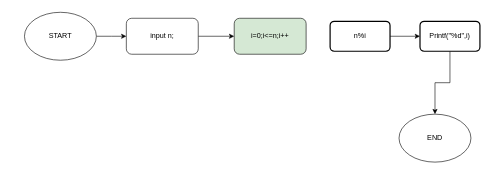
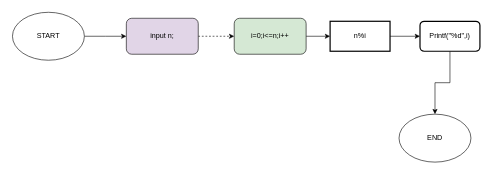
node "START": moved (60, 36) -> (48, 36)
node "input n;": fillcolor #ffffff -> #e1d5e7
edge "input n;" -> "i=0;i<=n;i++": style solid -> dashed
edge "i=0;i<=n;i++" -> "n%i": added
node "n%i": shape rounded rectangle -> rectangle
